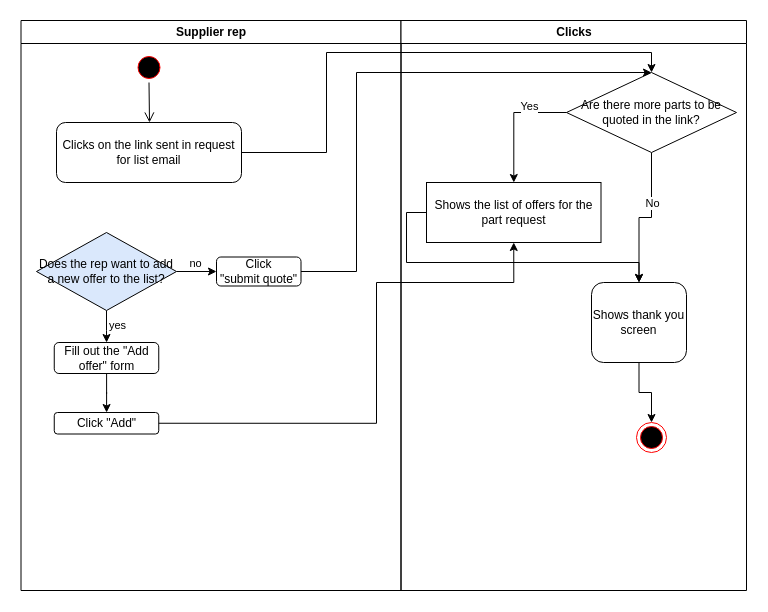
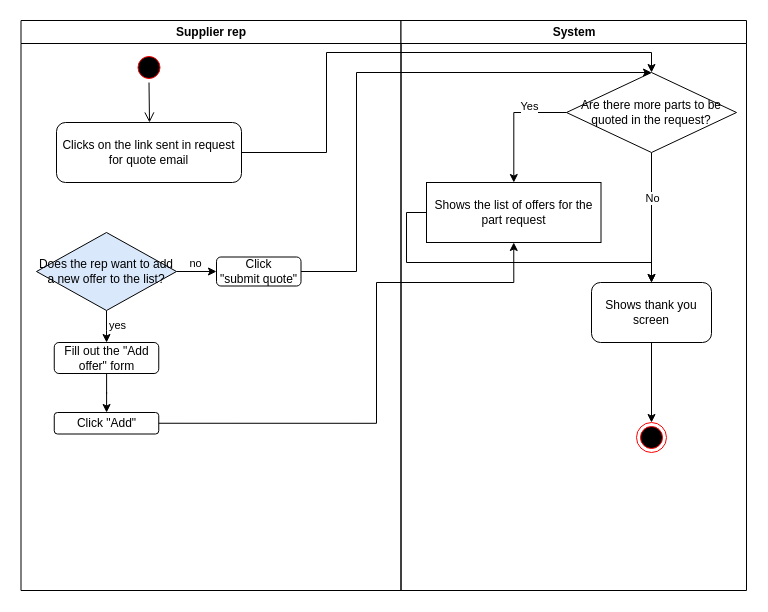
node "Clicks": label "Clicks" -> "System"
node "Are there more parts to be quoted in the link?": label "Are there more parts to be quoted in the link?" -> "Are there more parts to be quoted in the request?"
node "Clicks on the link sent in request for list email": label "Clicks on the link sent in request for list email" -> "Clicks on the link sent in request for quote email"
node "Shows thank you screen": size 95x80 -> 120x60
